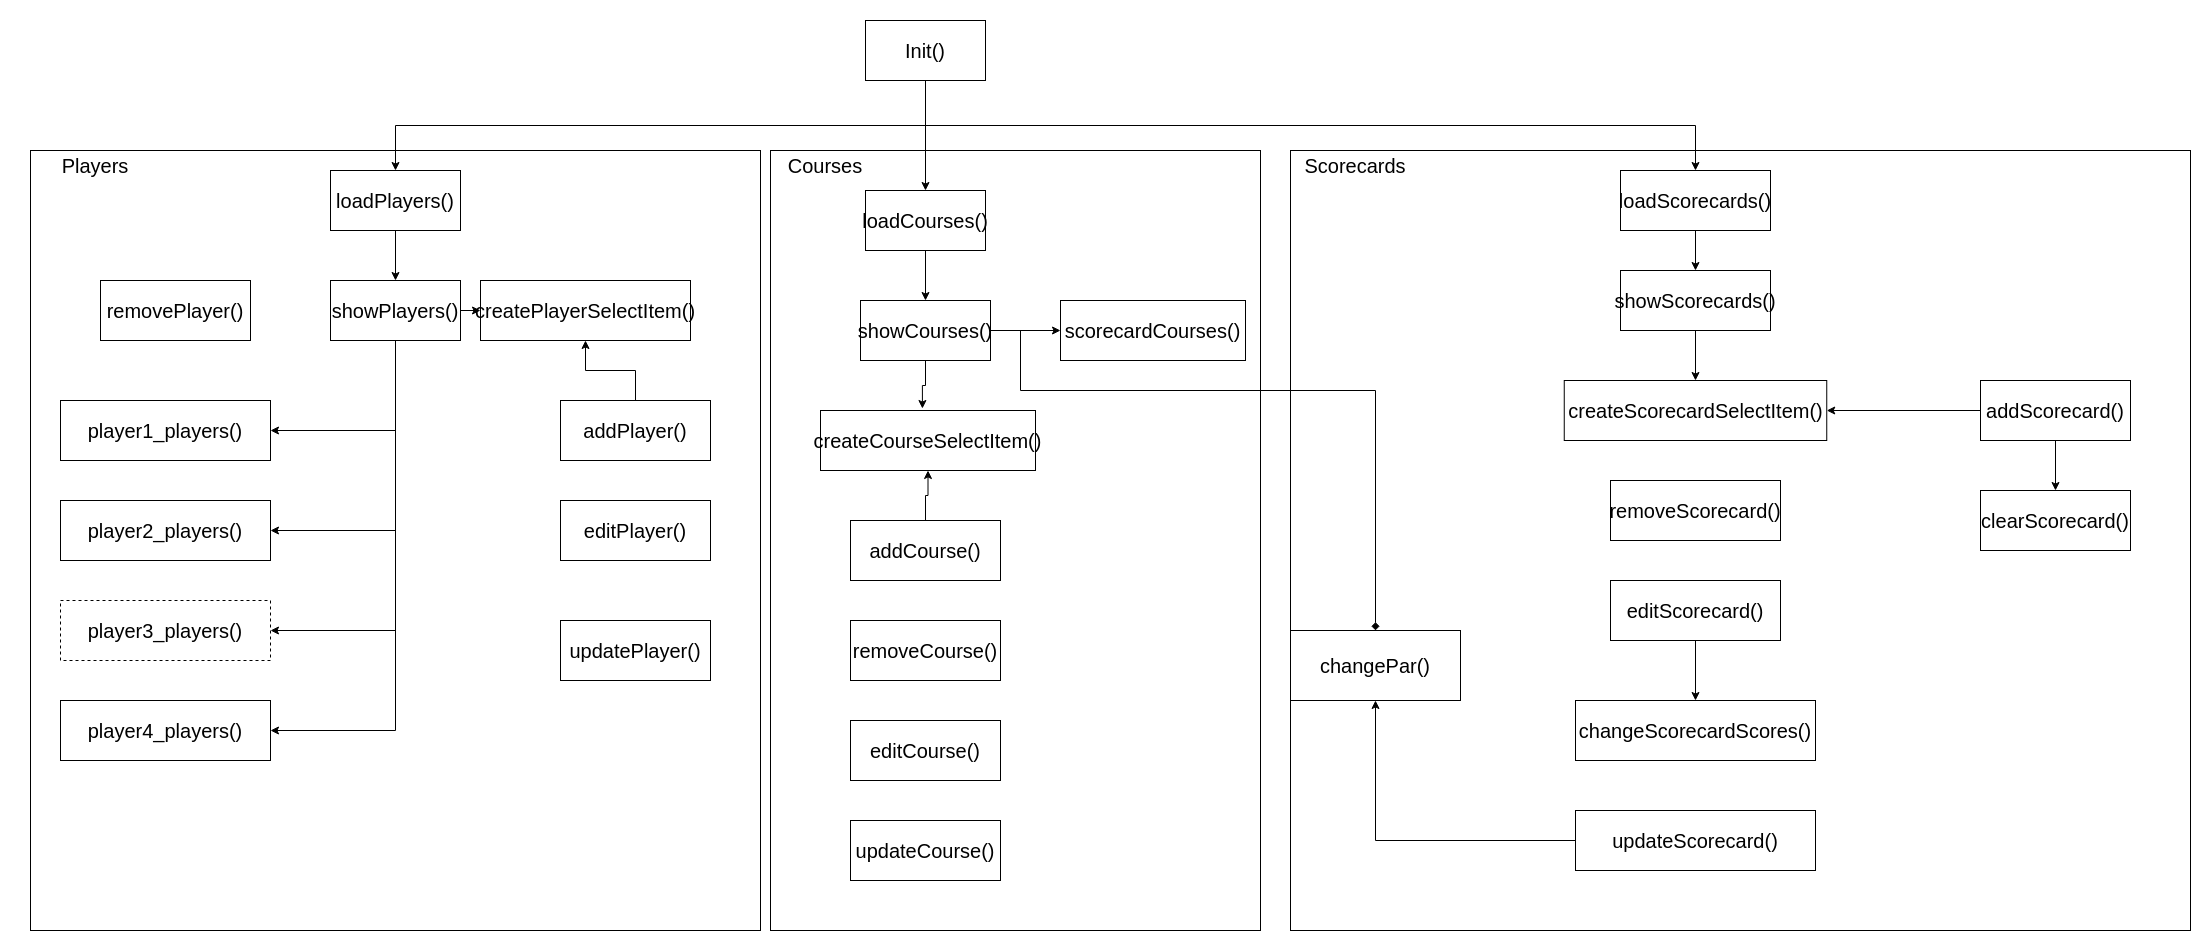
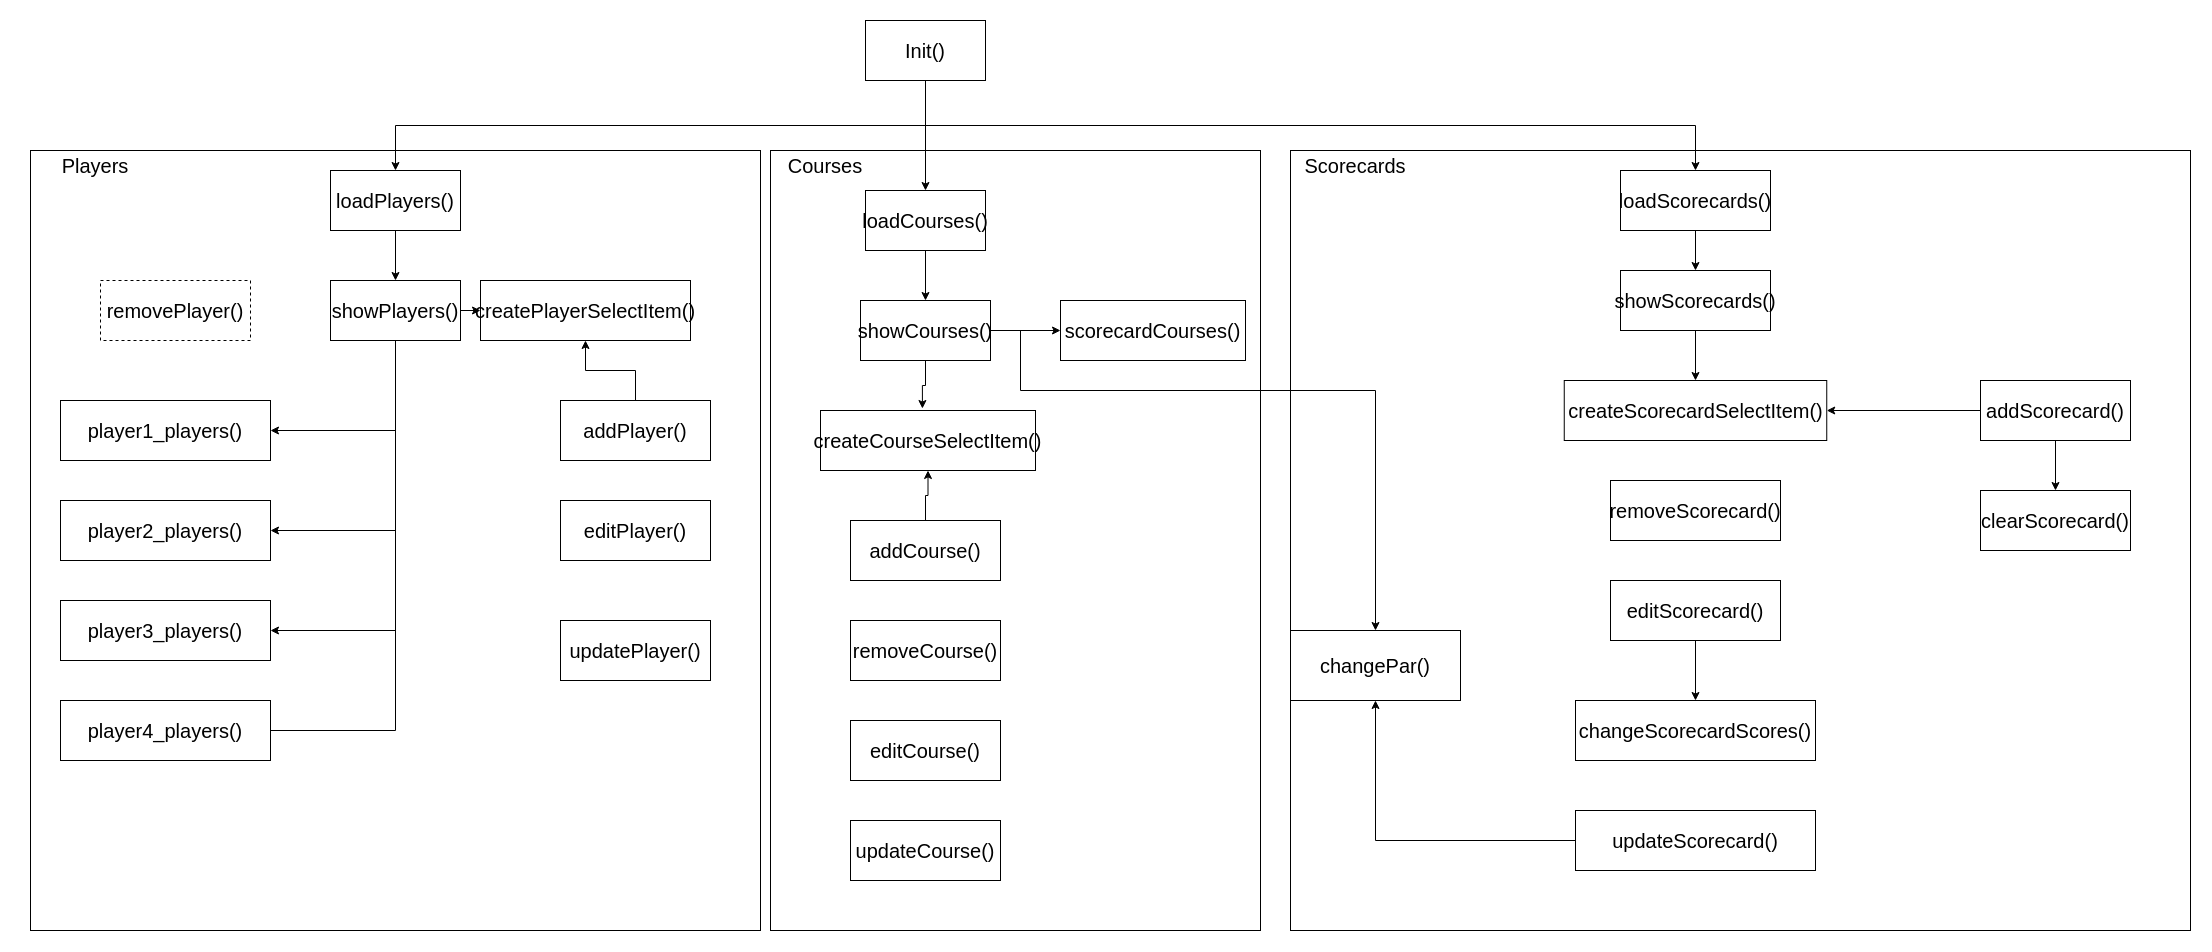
node "removePlayer()": style solid -> dashed
edge "showCourses()" -> "changePar()": arrowhead diamond -> classic
node "player3_players()": style dashed -> solid
edge "showPlayers()" -> "player4_players()": arrowhead classic -> none
